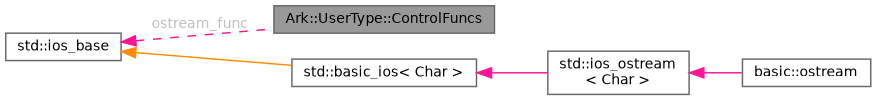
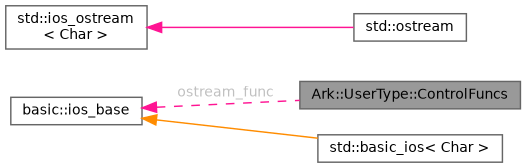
node "std::ios_base": label "std::ios_base" -> "basic::ios_base"
edge "std::ios_ostream < Char >" -> "std::basic_ios< Char >": removed
node "basic::ostream": label "basic::ostream" -> "std::ostream"
